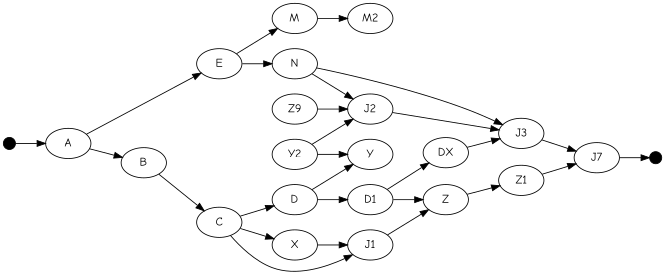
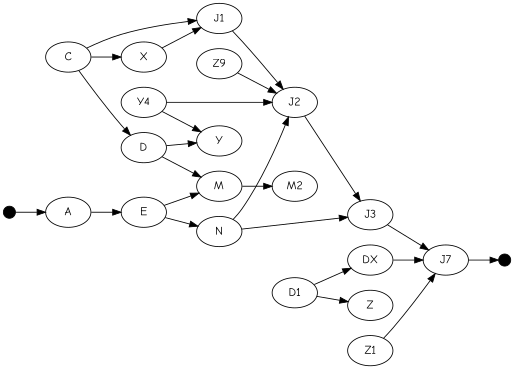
edge "DX" -> "J3": now "DX" -> "J7"
node "Y2": label "Y2" -> "Y4"
node "B": removed
edge "Z" -> "Z1": removed
edge "D" -> "D1": now "D" -> "M"
edge "J1" -> "Z": now "J1" -> "J2"
